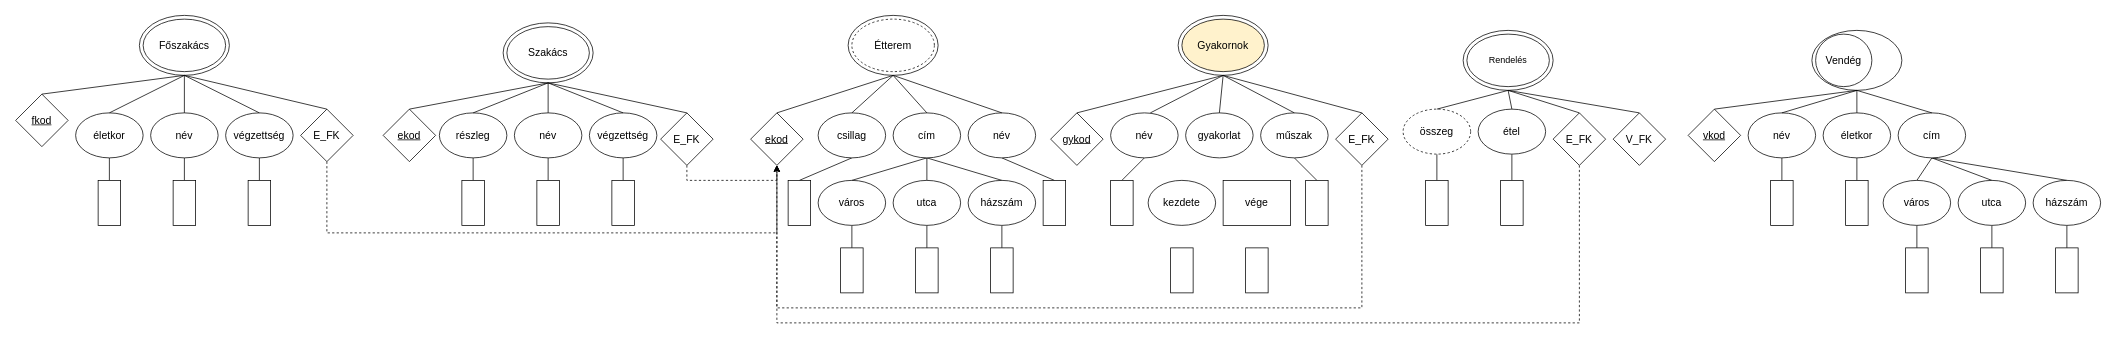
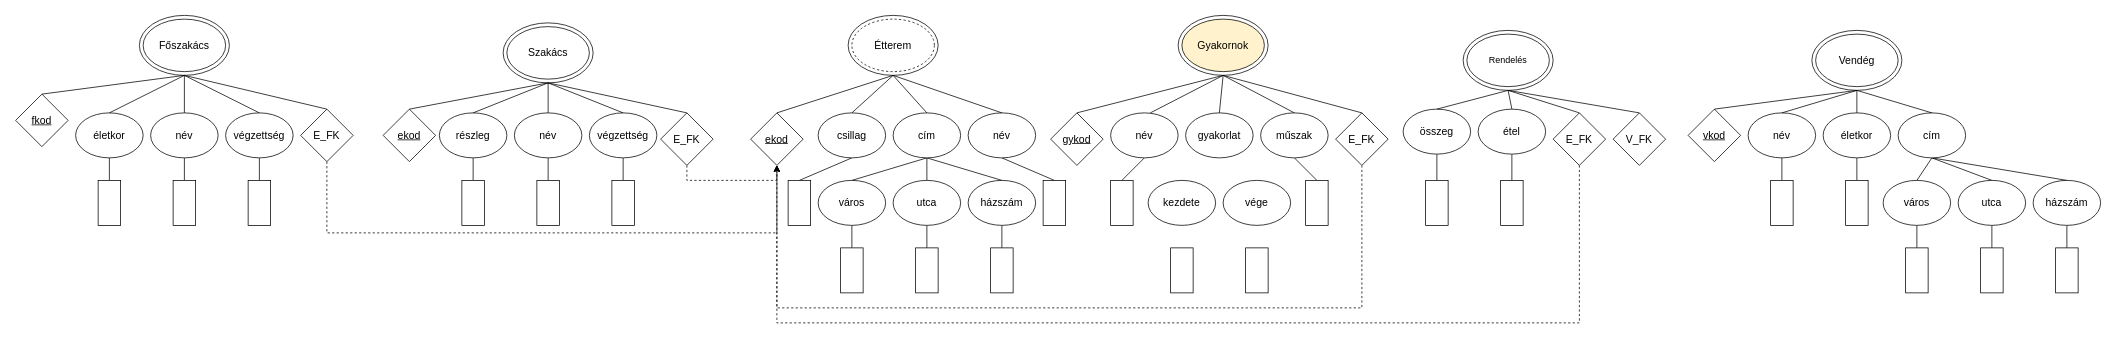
node "Vendég": size 56x53 -> 83x53
node "összeg": style dashed -> solid
node "vége": shape rectangle -> ellipse
